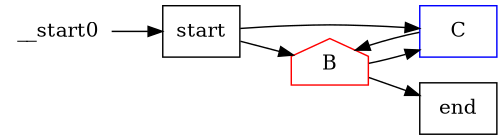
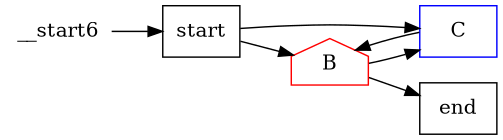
node "__start0": label "__start0" -> "__start6"
